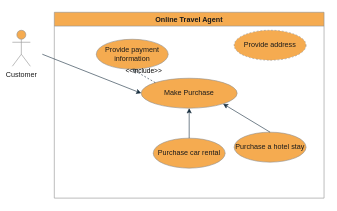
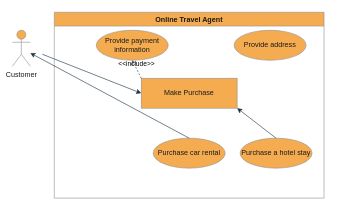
node "Provide address": style dashed -> solid
node "Provide payment information": moved (132, 54) -> (132, 45)
node "Make Purchase": shape ellipse -> rectangle
edge "Purchase car rental" -> "Make Purchase": now "Purchase car rental" -> "Customer"
node "Purchase a hotel stay": moved (270, 147) -> (276, 153)
